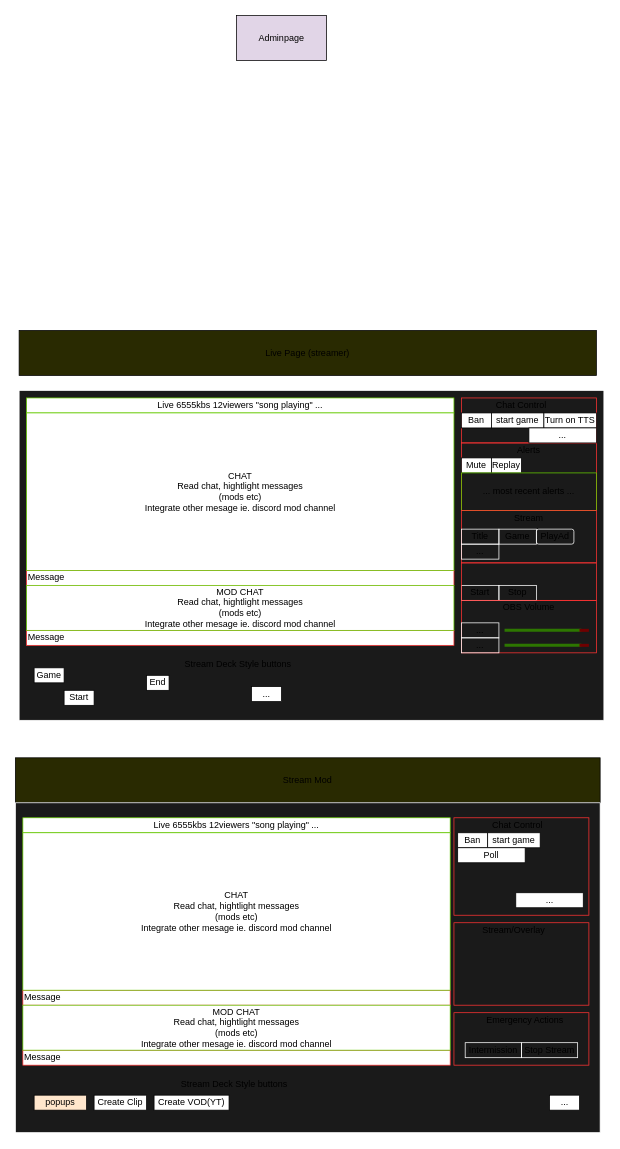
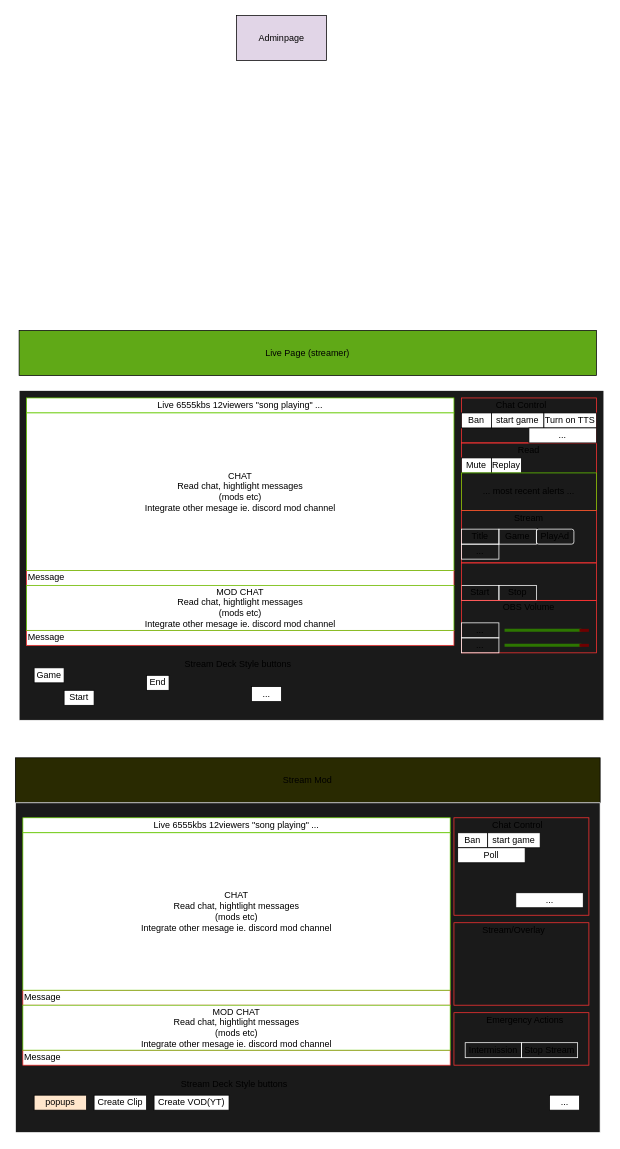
node "Live Page (streamer)": fillcolor #292a01 -> #60a917
node "Alerts": label "Alerts" -> "Read"
